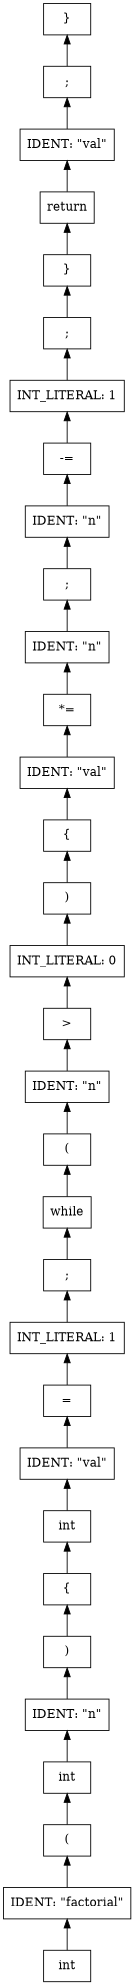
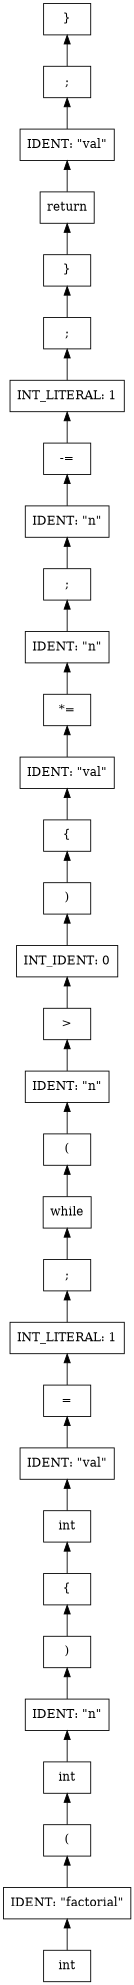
node "INT_LITERAL: 0": label "INT_LITERAL: 0" -> "INT_IDENT: 0"
